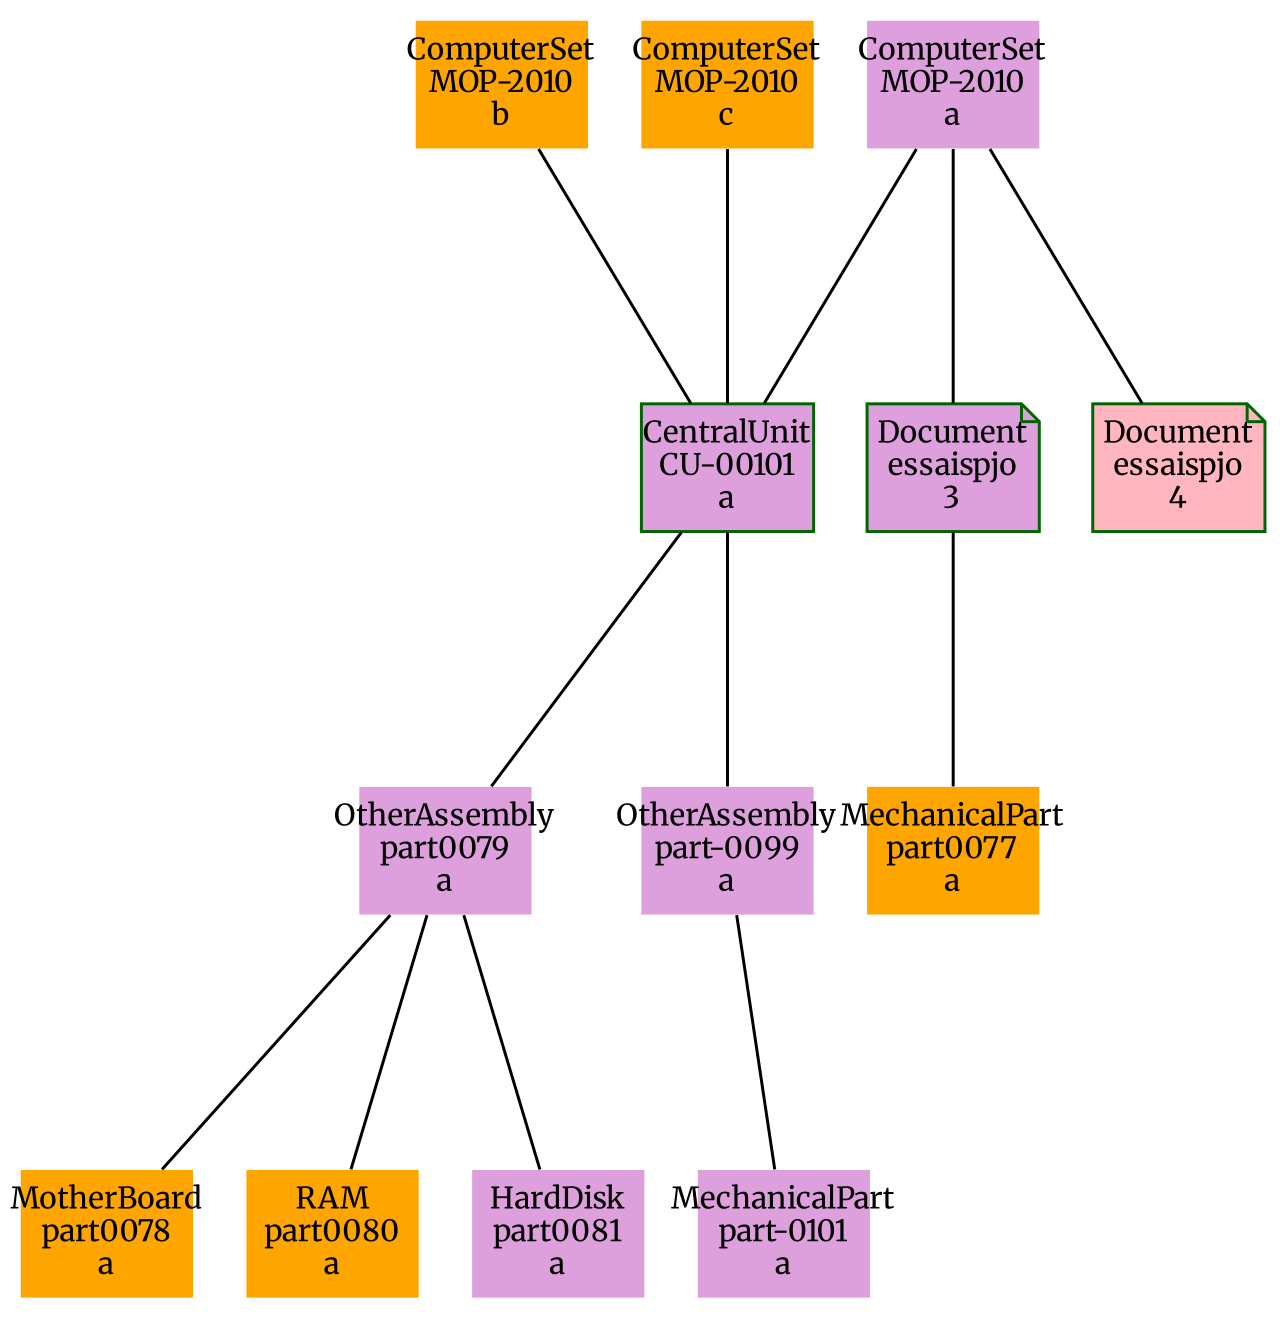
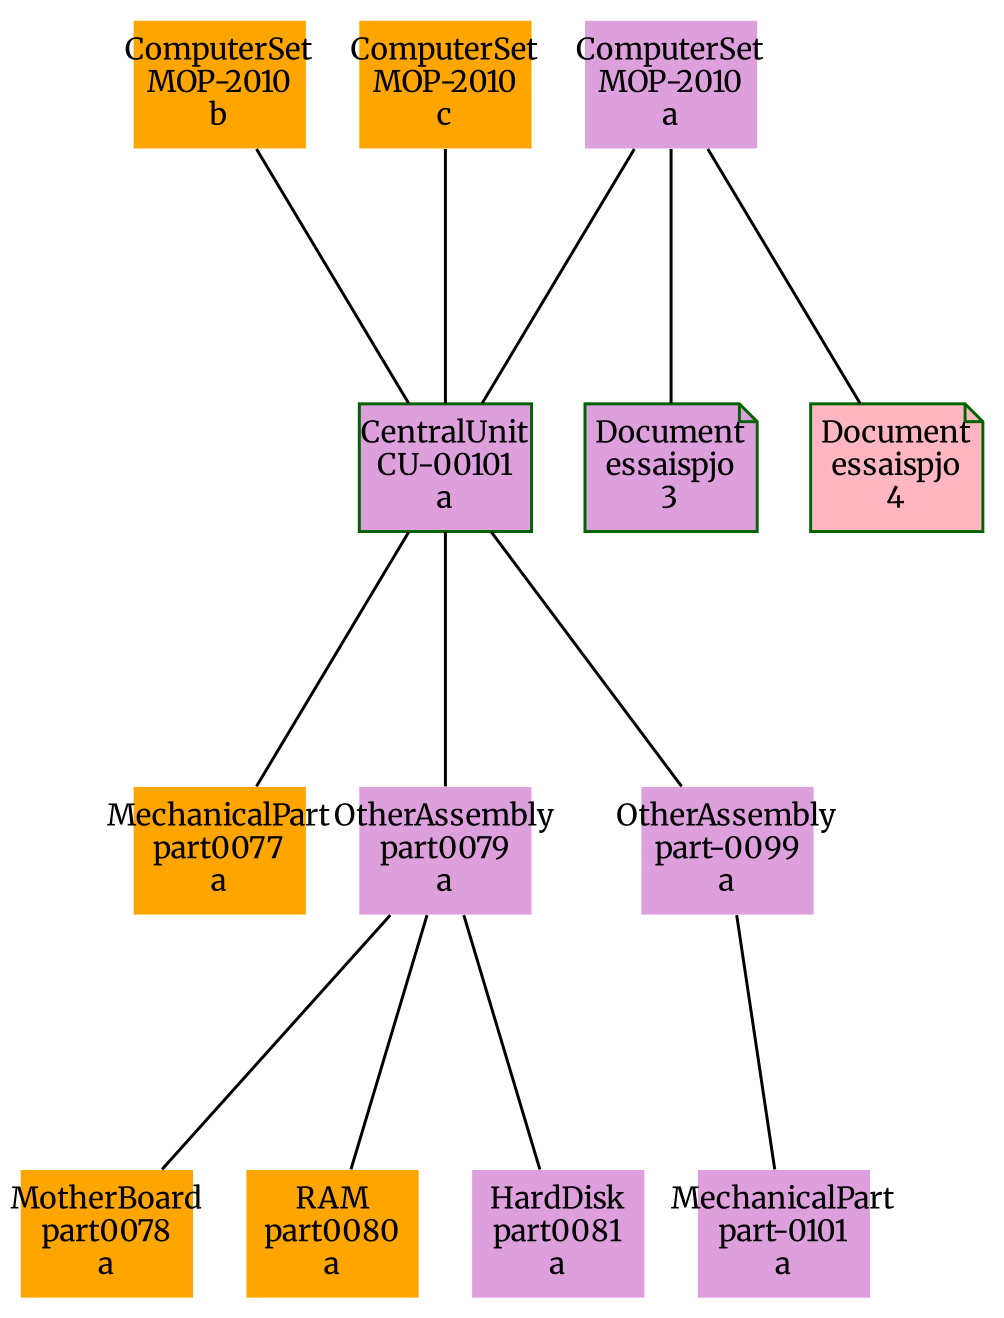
edge "Document essaispjo 3" -- "MechanicalPart part0077 a": now "CentralUnit CU-00101 a" -- "MechanicalPart part0077 a"
